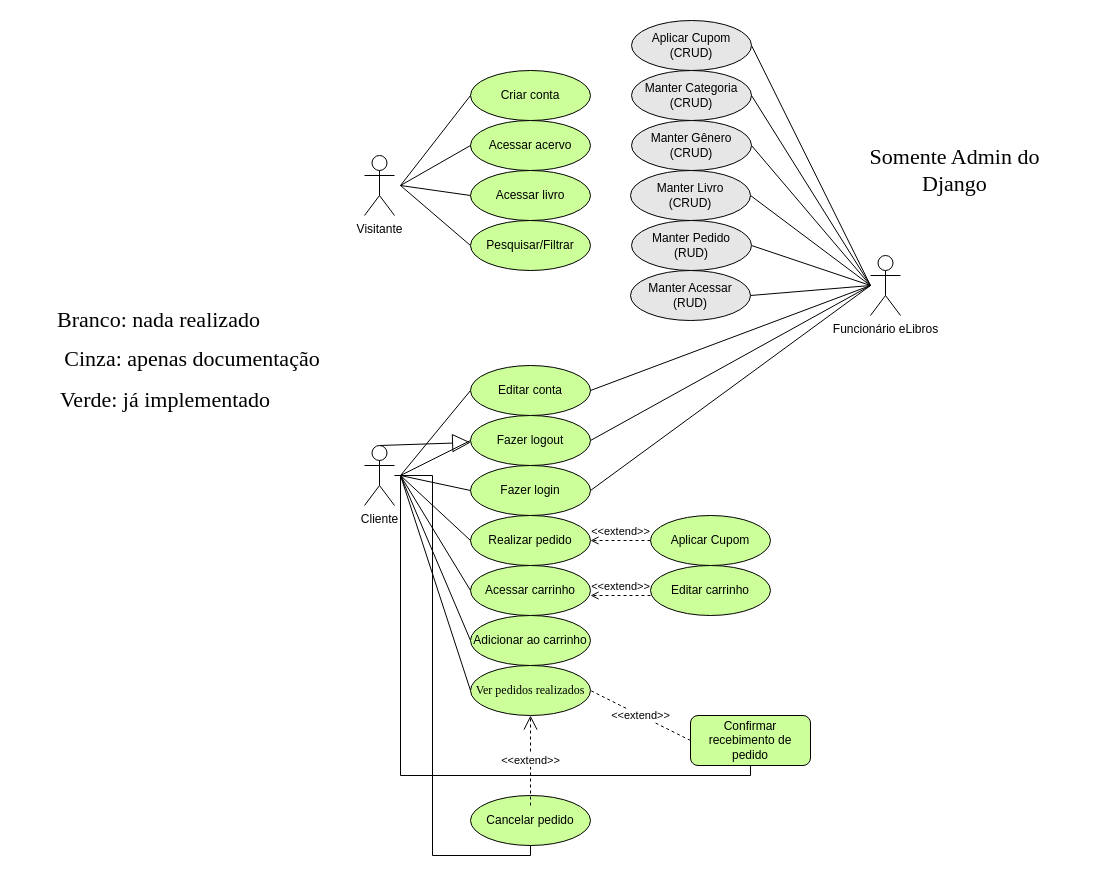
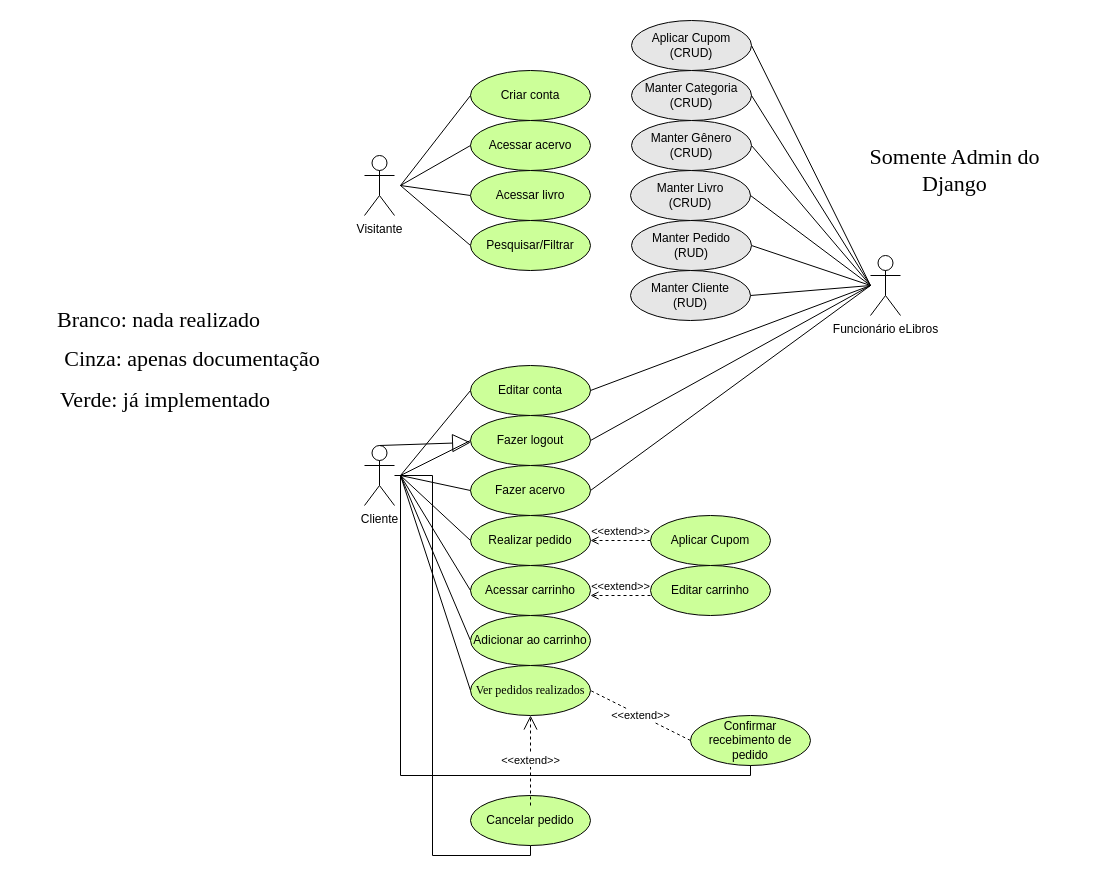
node "Manter Acessar (RUD)": label "Manter Acessar (RUD)" -> "Manter Cliente (RUD)"
node "Fazer login": label "Fazer login" -> "Fazer acervo"
node "Confirmar recebimento de pedido": shape rounded rectangle -> ellipse
